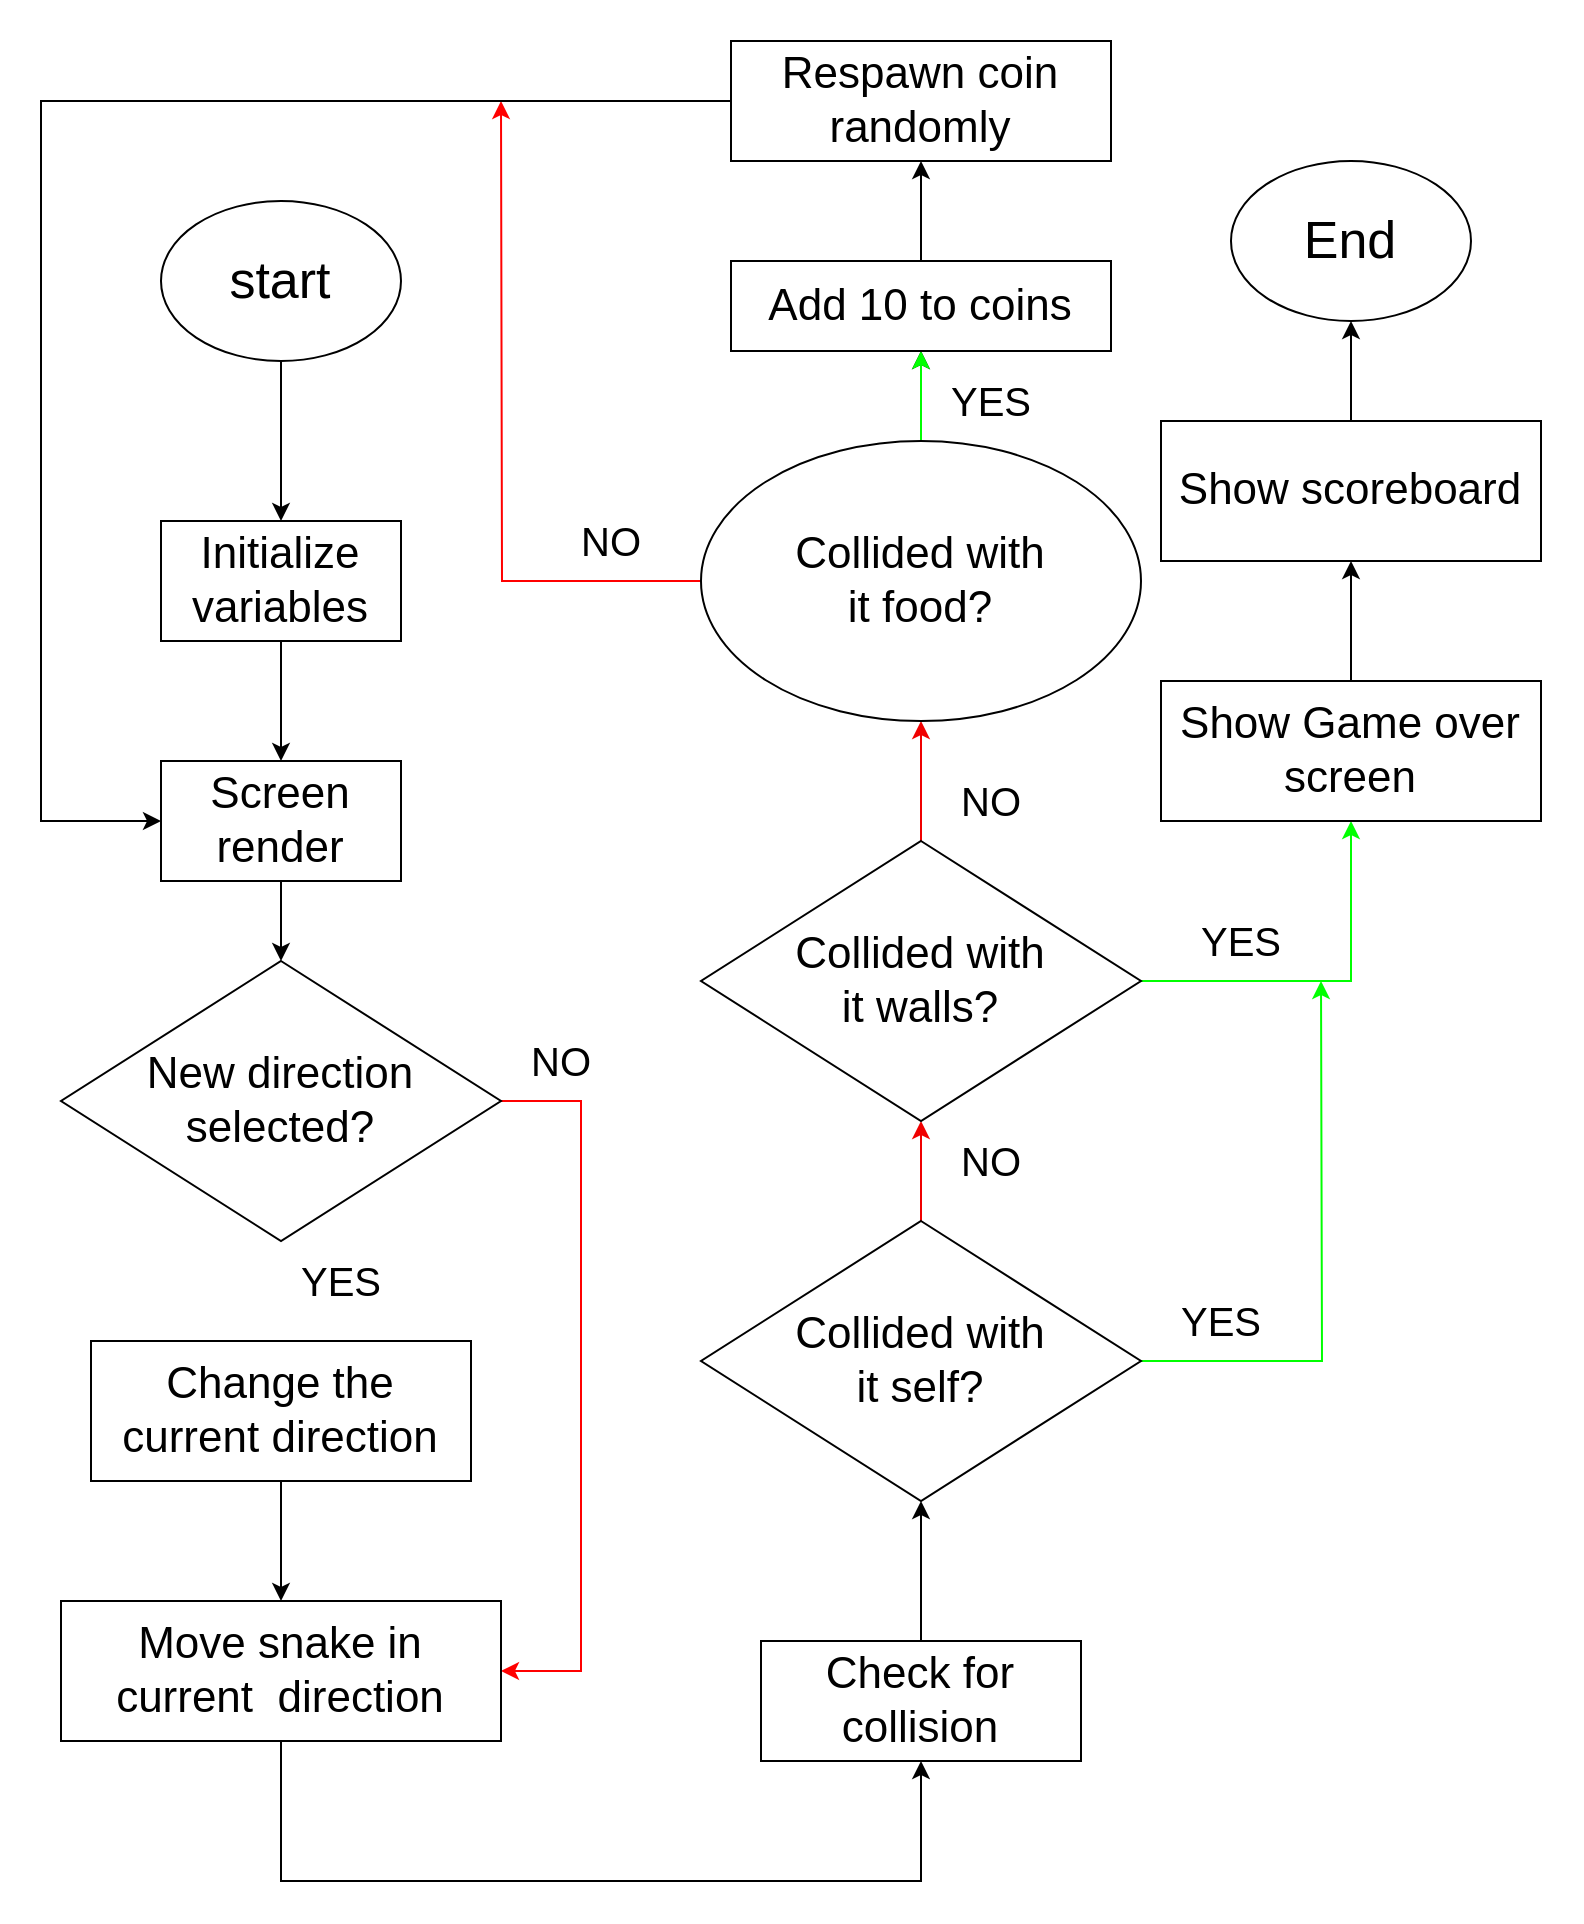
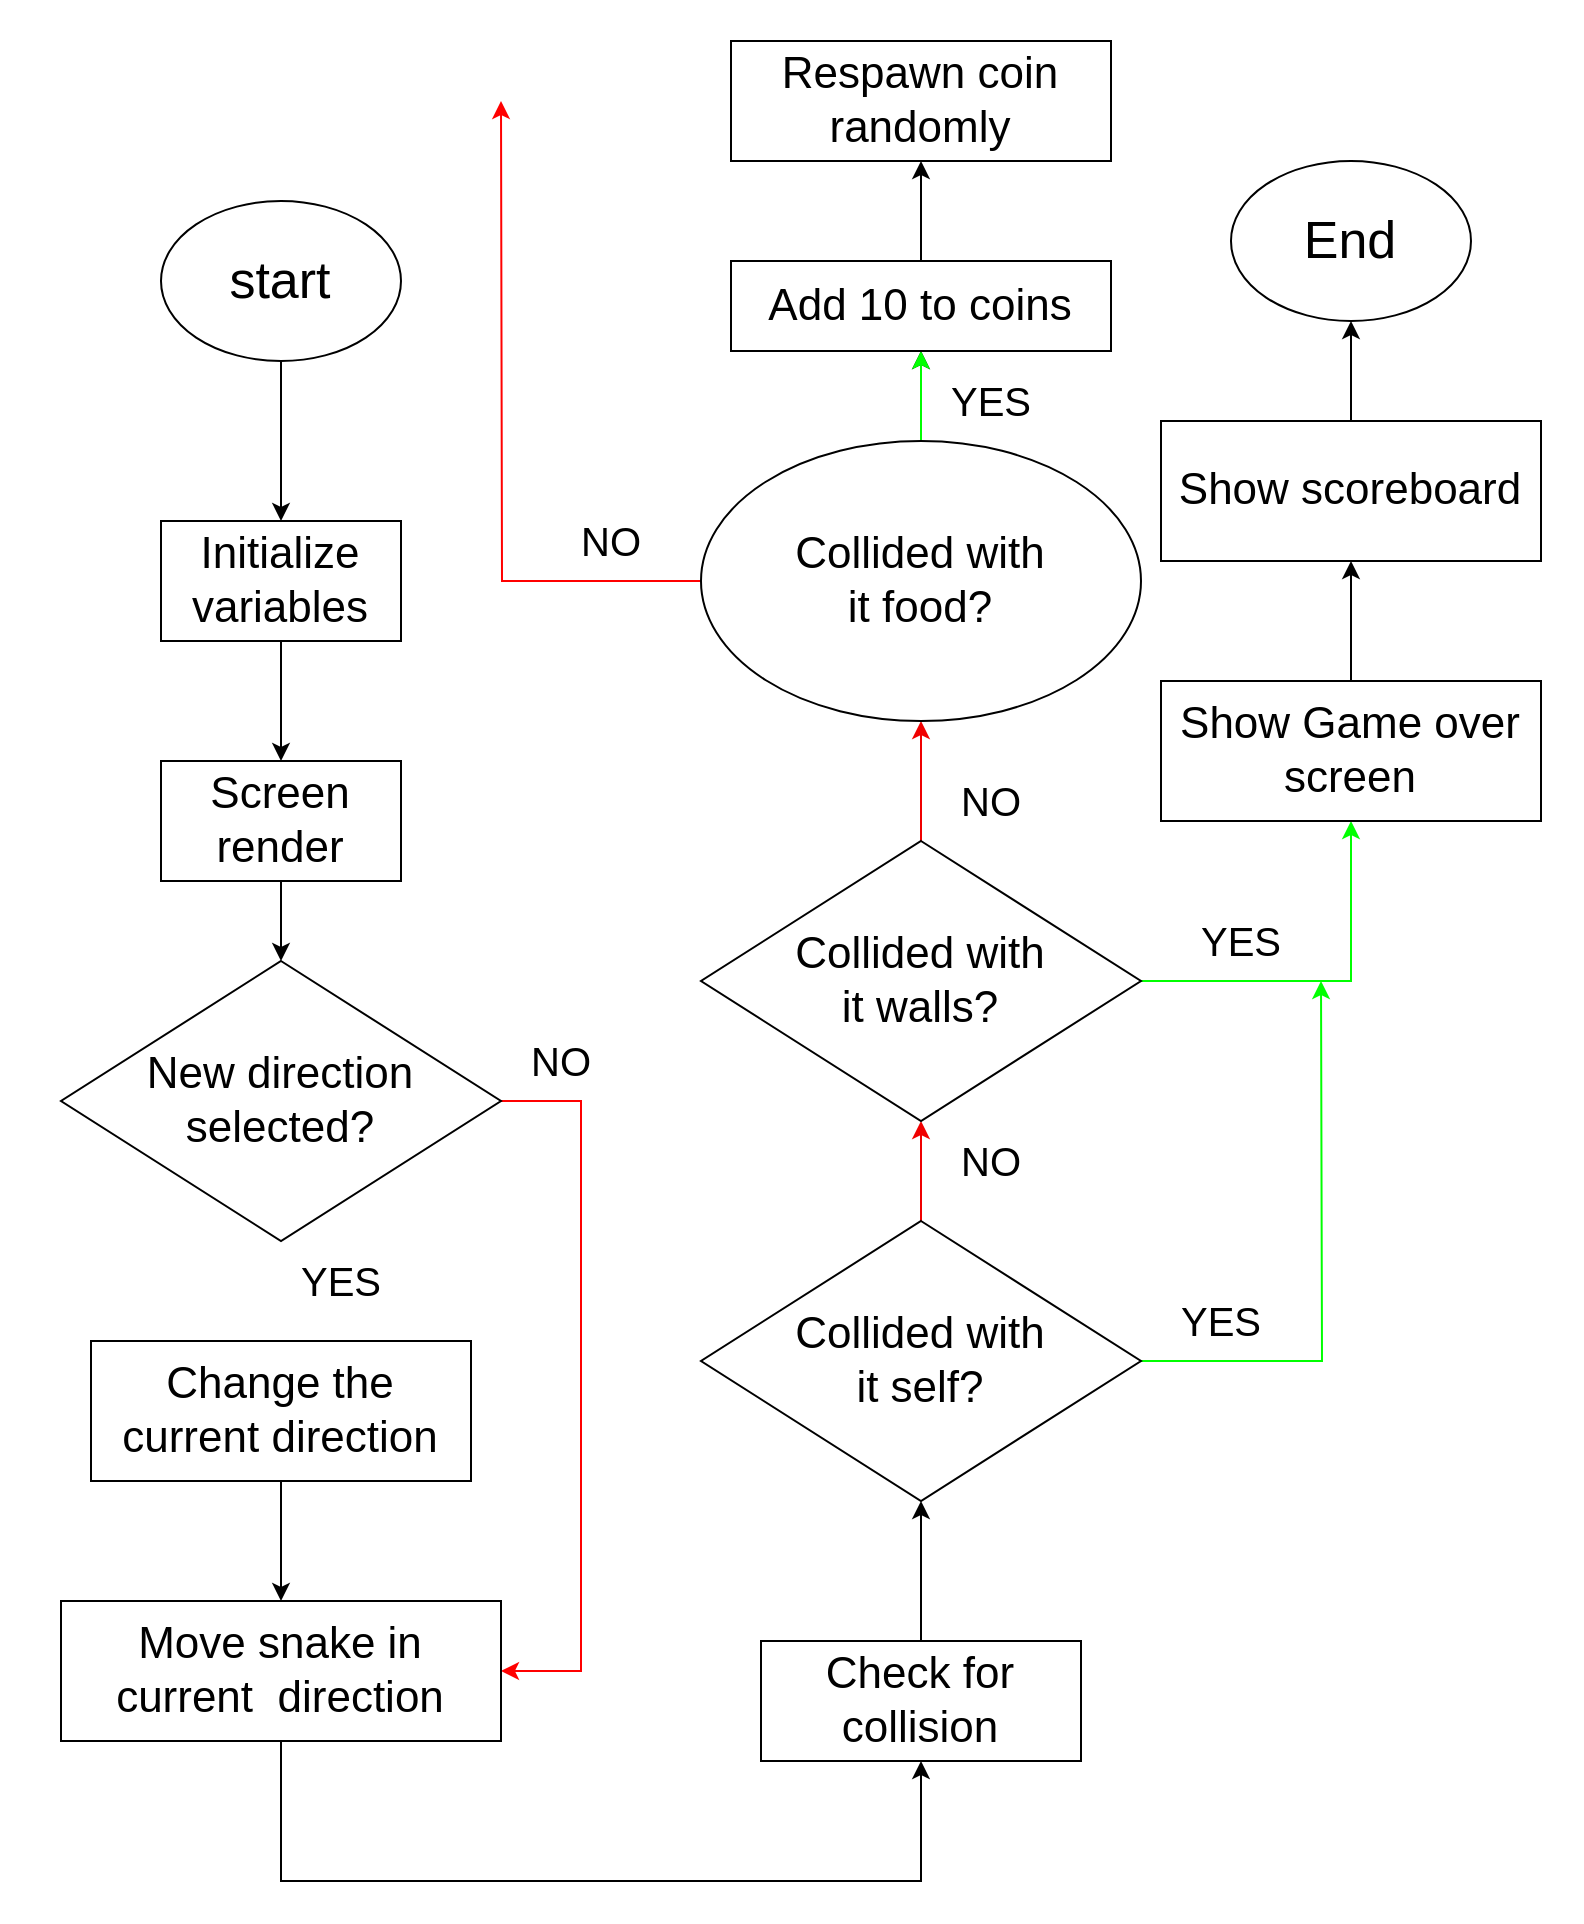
edge "Respawn coin randomly" -> "Screen render": removed
